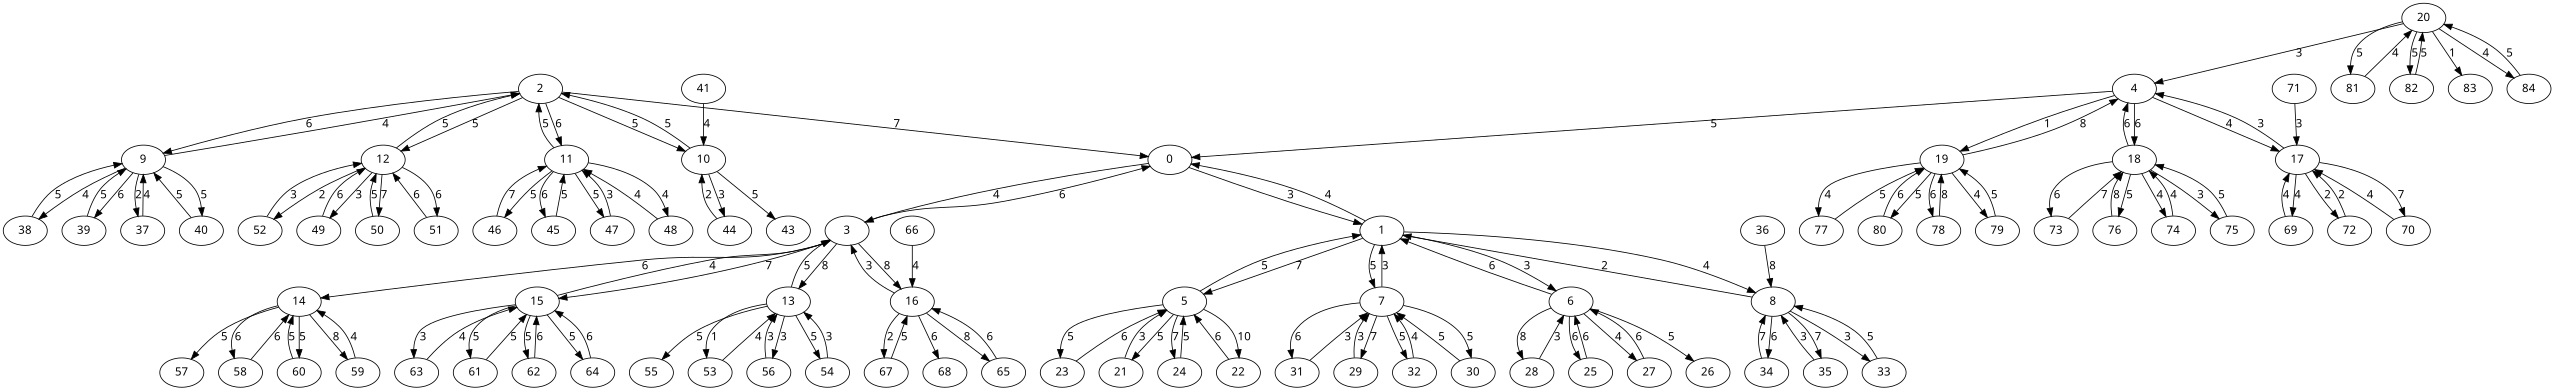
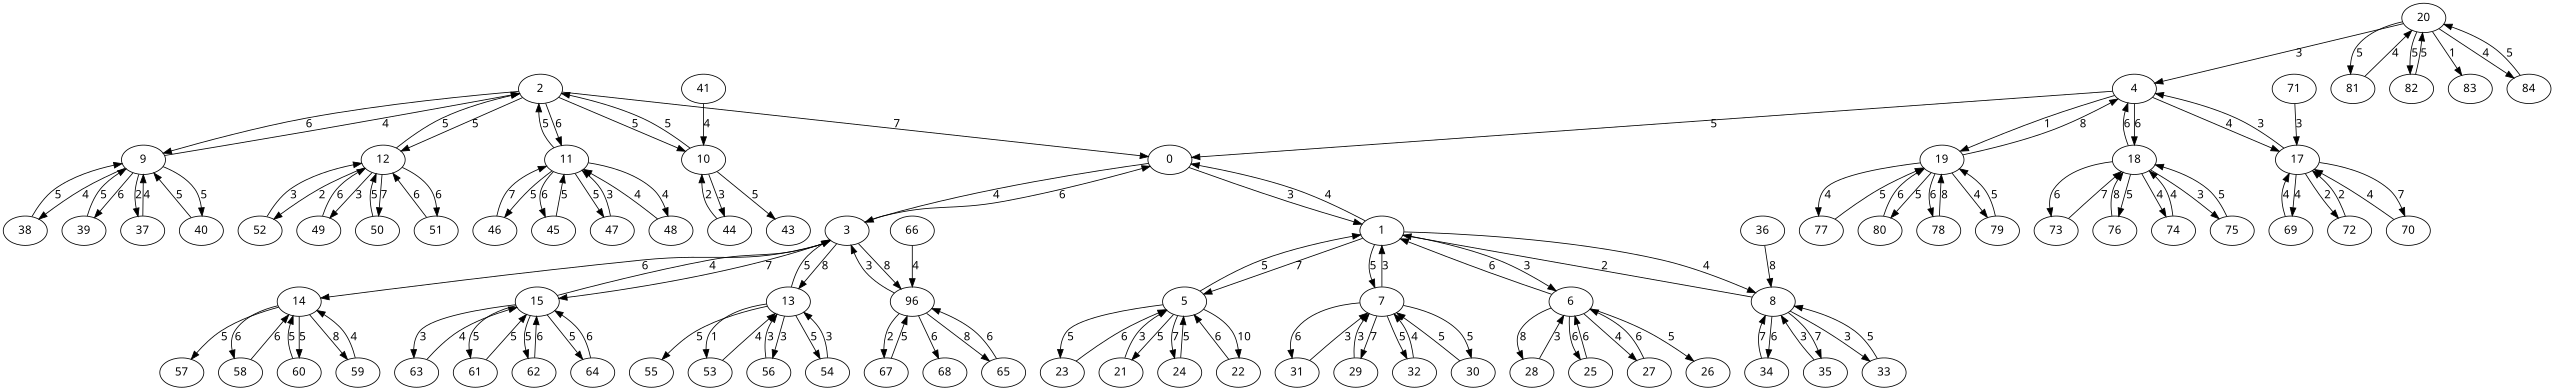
node "16": label "16" -> "96"
